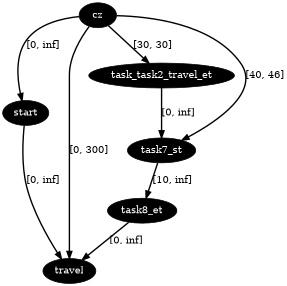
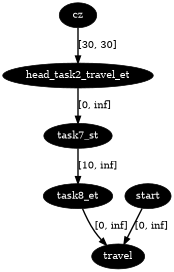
edge "cz" -> "start": removed, label "[0, inf]"
edge "cz" -> "task7_st": removed, label "[40, 46]"
node "task_task2_travel_et": label "task_task2_travel_et" -> "head_task2_travel_et"
edge "cz" -> "travel": removed, label "[0, 300]"
